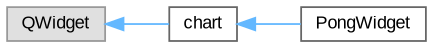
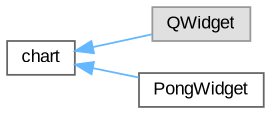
edge "chart" -> "QWidget": reversed
